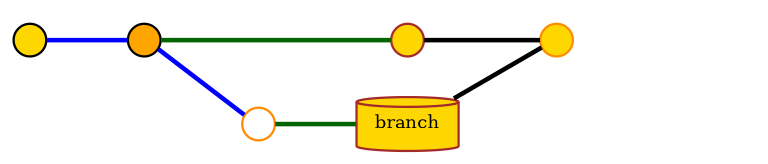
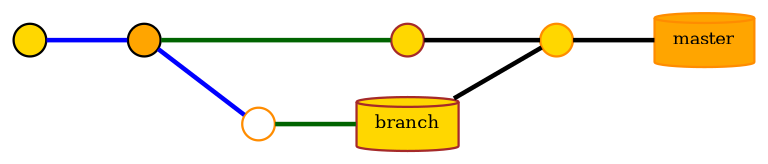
node "master": added
